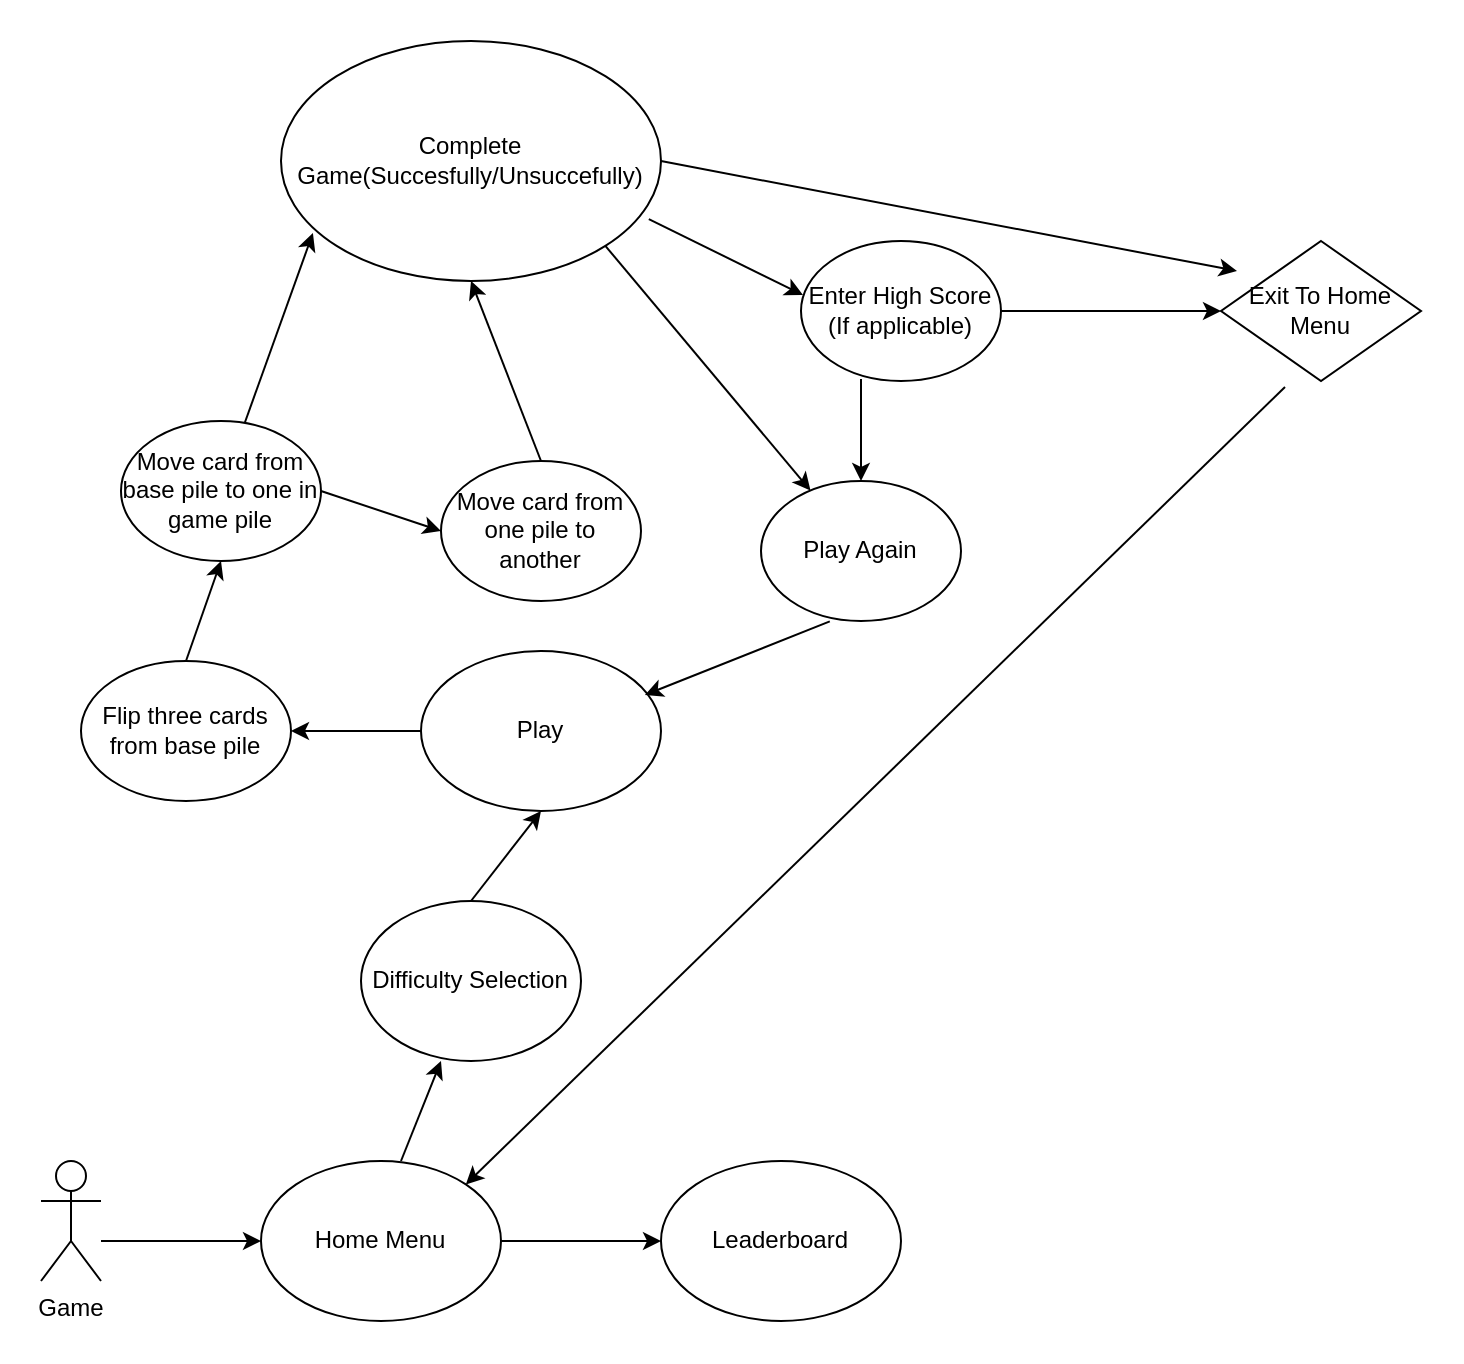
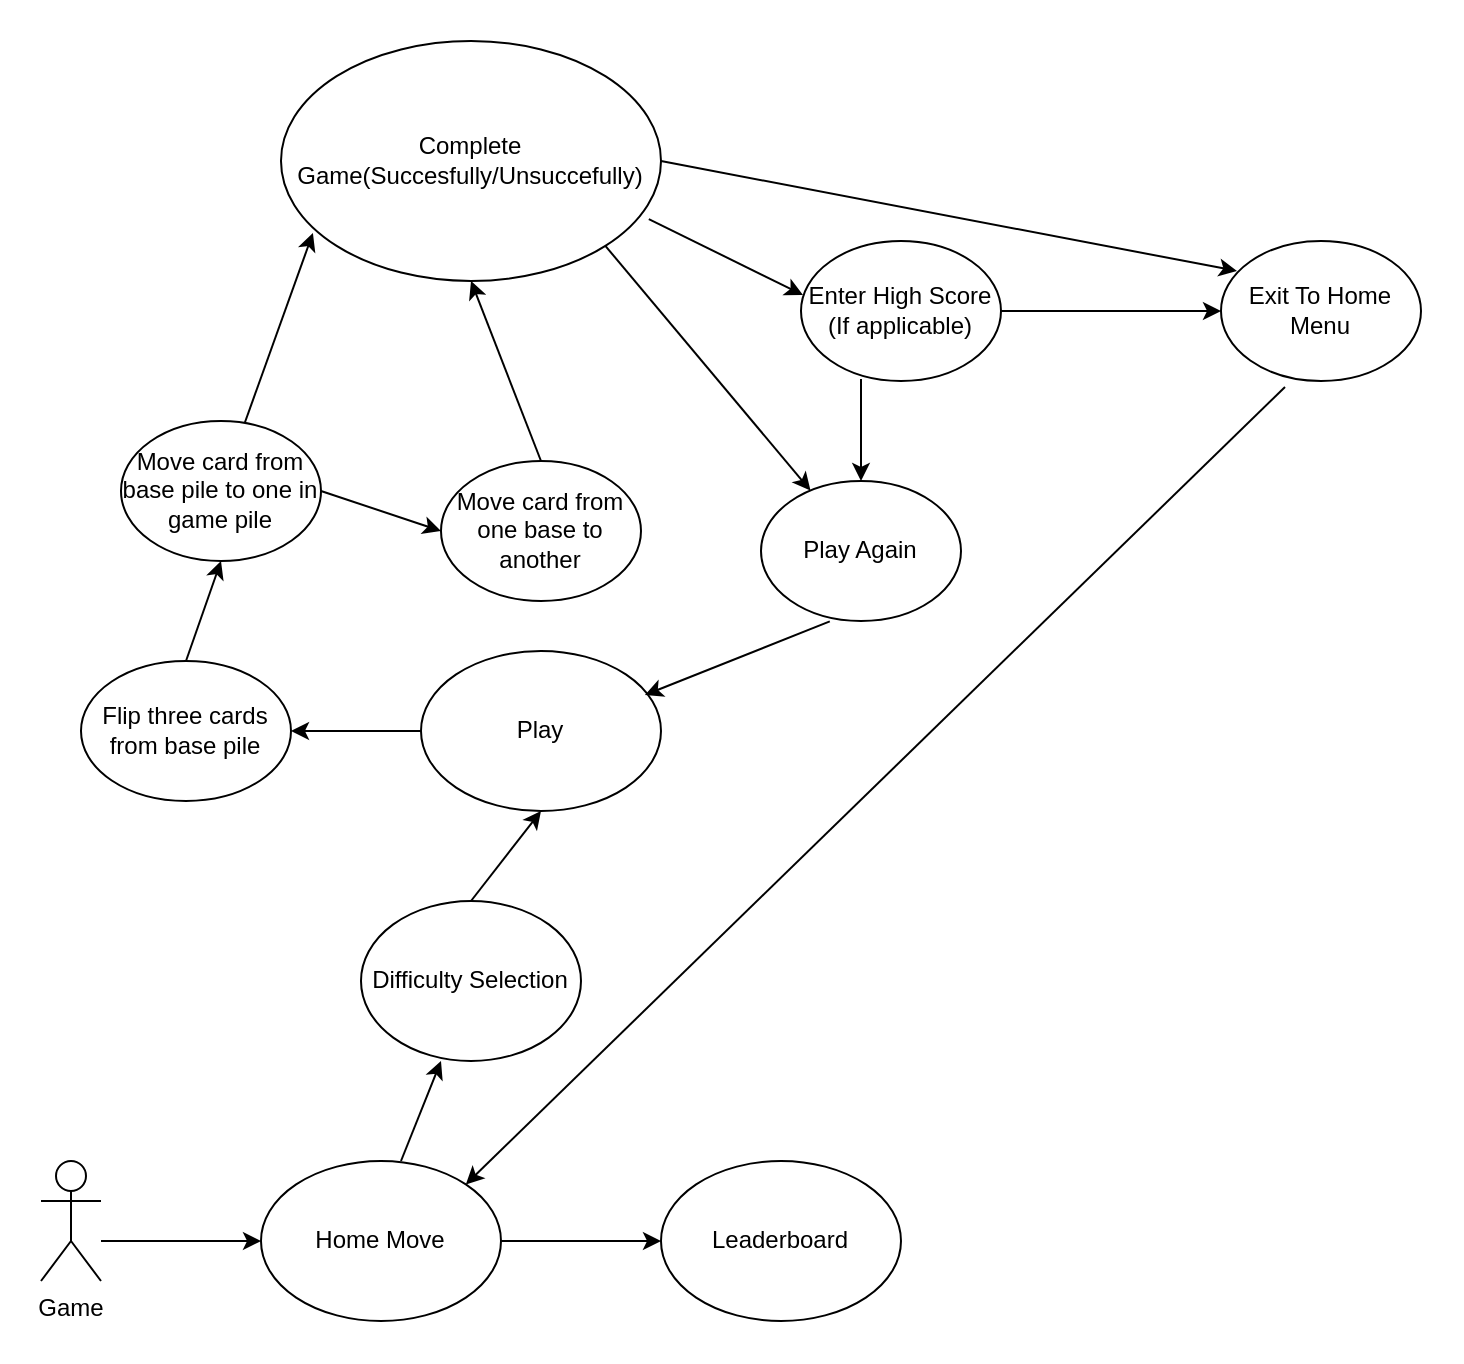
node "Exit To Home Menu": shape diamond -> ellipse
node "Move card from one pile to another": label "Move card from one pile to another" -> "Move card from one base to another"
node "Home Menu": label "Home Menu" -> "Home Move"
